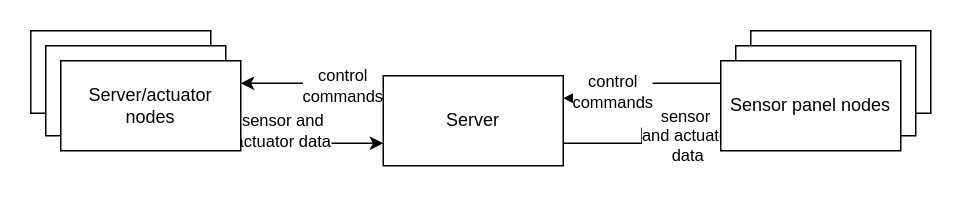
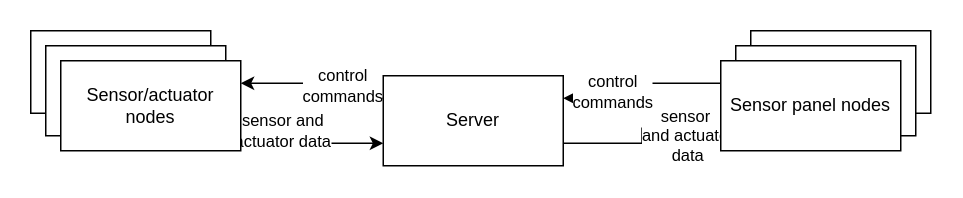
node "Server/actuator nodes": label "Server/actuator nodes" -> "Sensor/actuator nodes"
